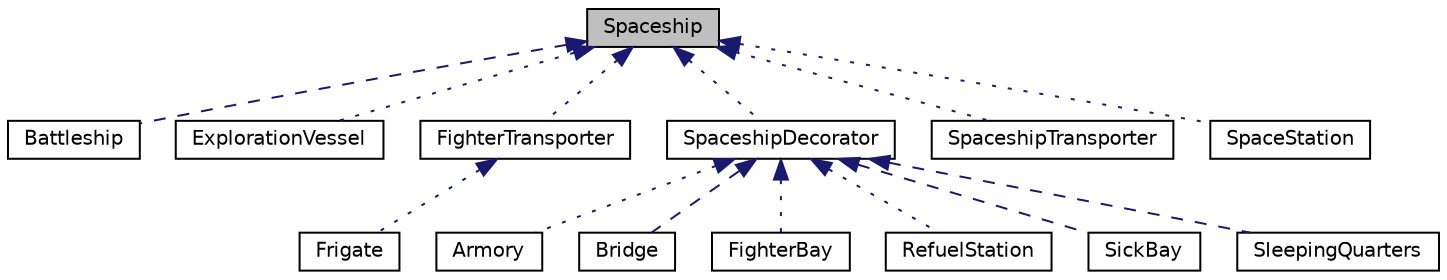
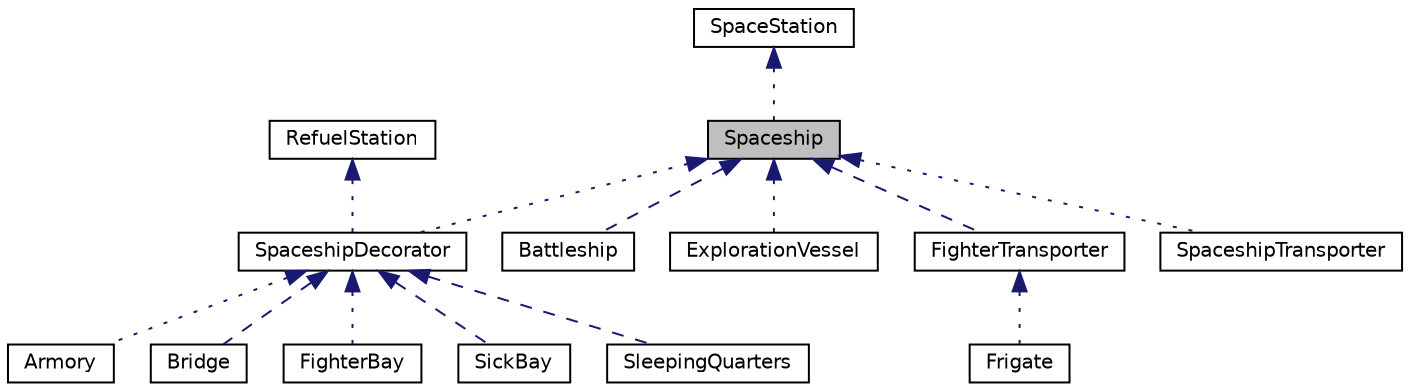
edge "SpaceStation" -> "Spaceship": reversed
edge "FighterTransporter" -> "Spaceship": style dotted -> dashed
edge "RefuelStation" -> "SpaceshipDecorator": reversed
